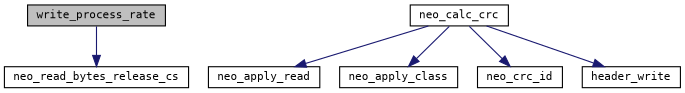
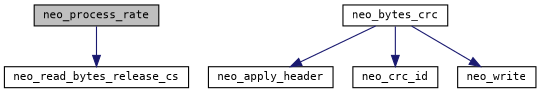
node "write_process_rate": label "write_process_rate" -> "neo_process_rate"
node "neo_calc_crc": label "neo_calc_crc" -> "neo_bytes_crc"
node "neo_apply_read": label "neo_apply_read" -> "neo_apply_header"
node "neo_apply_class": removed
node "header_write": label "header_write" -> "neo_write"
